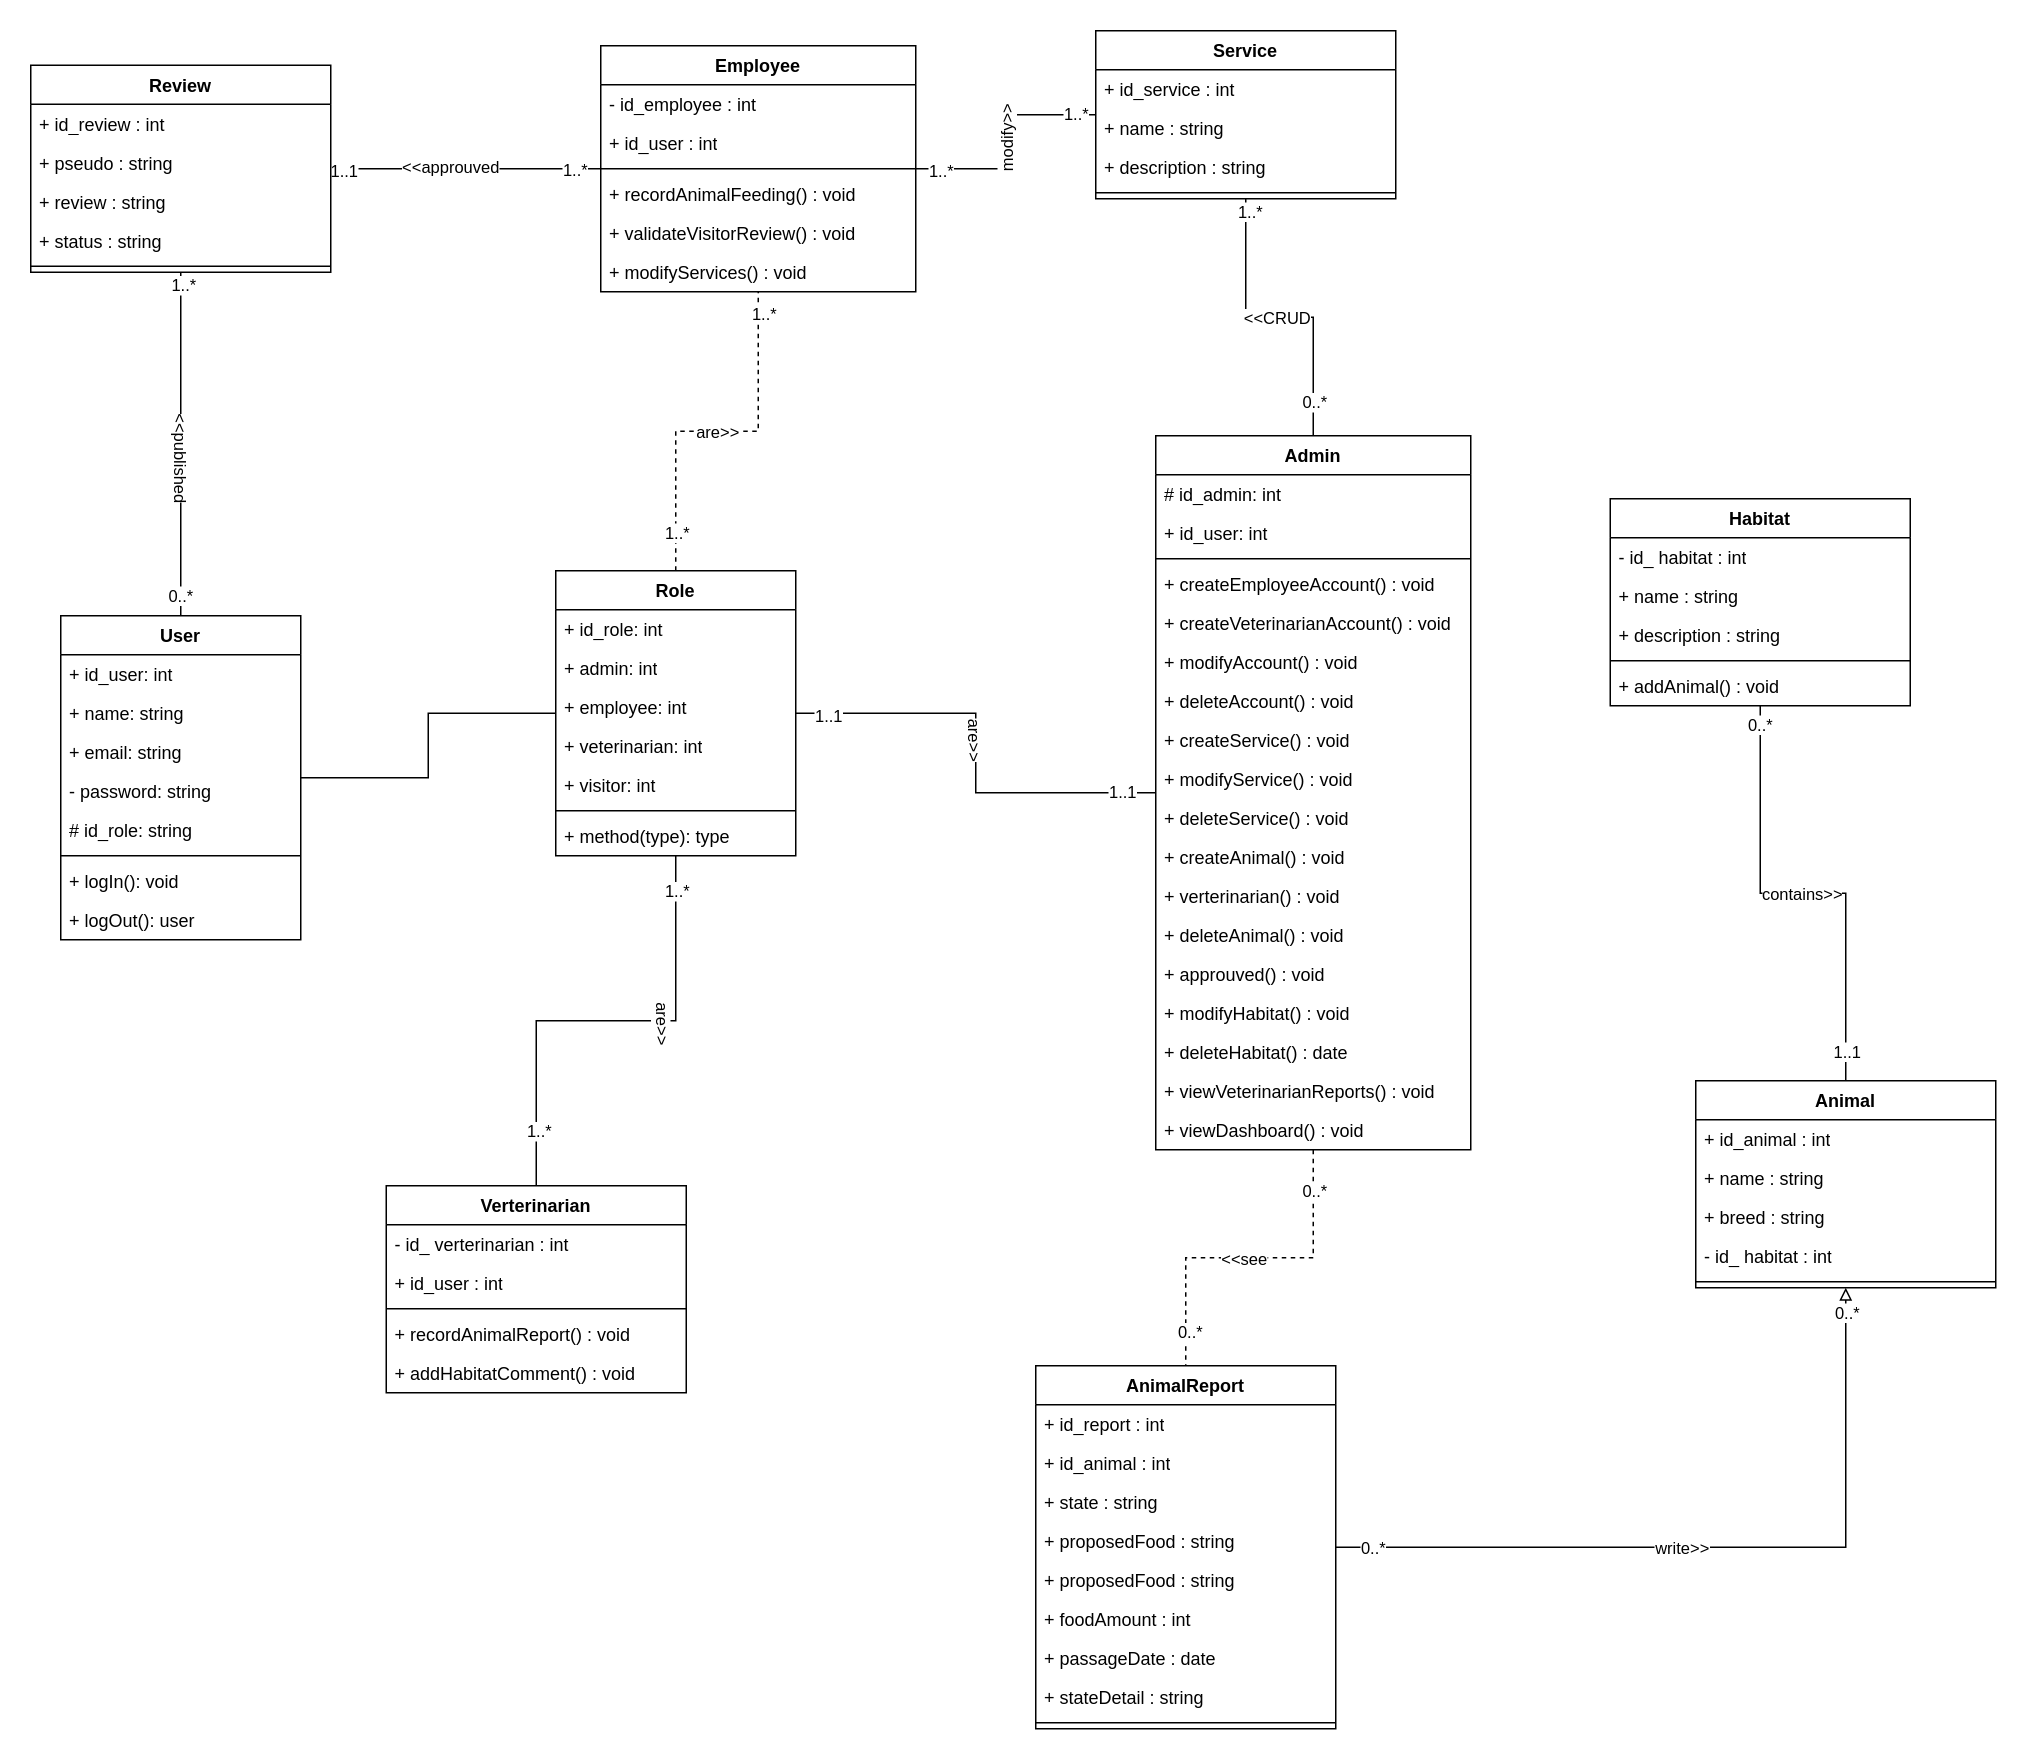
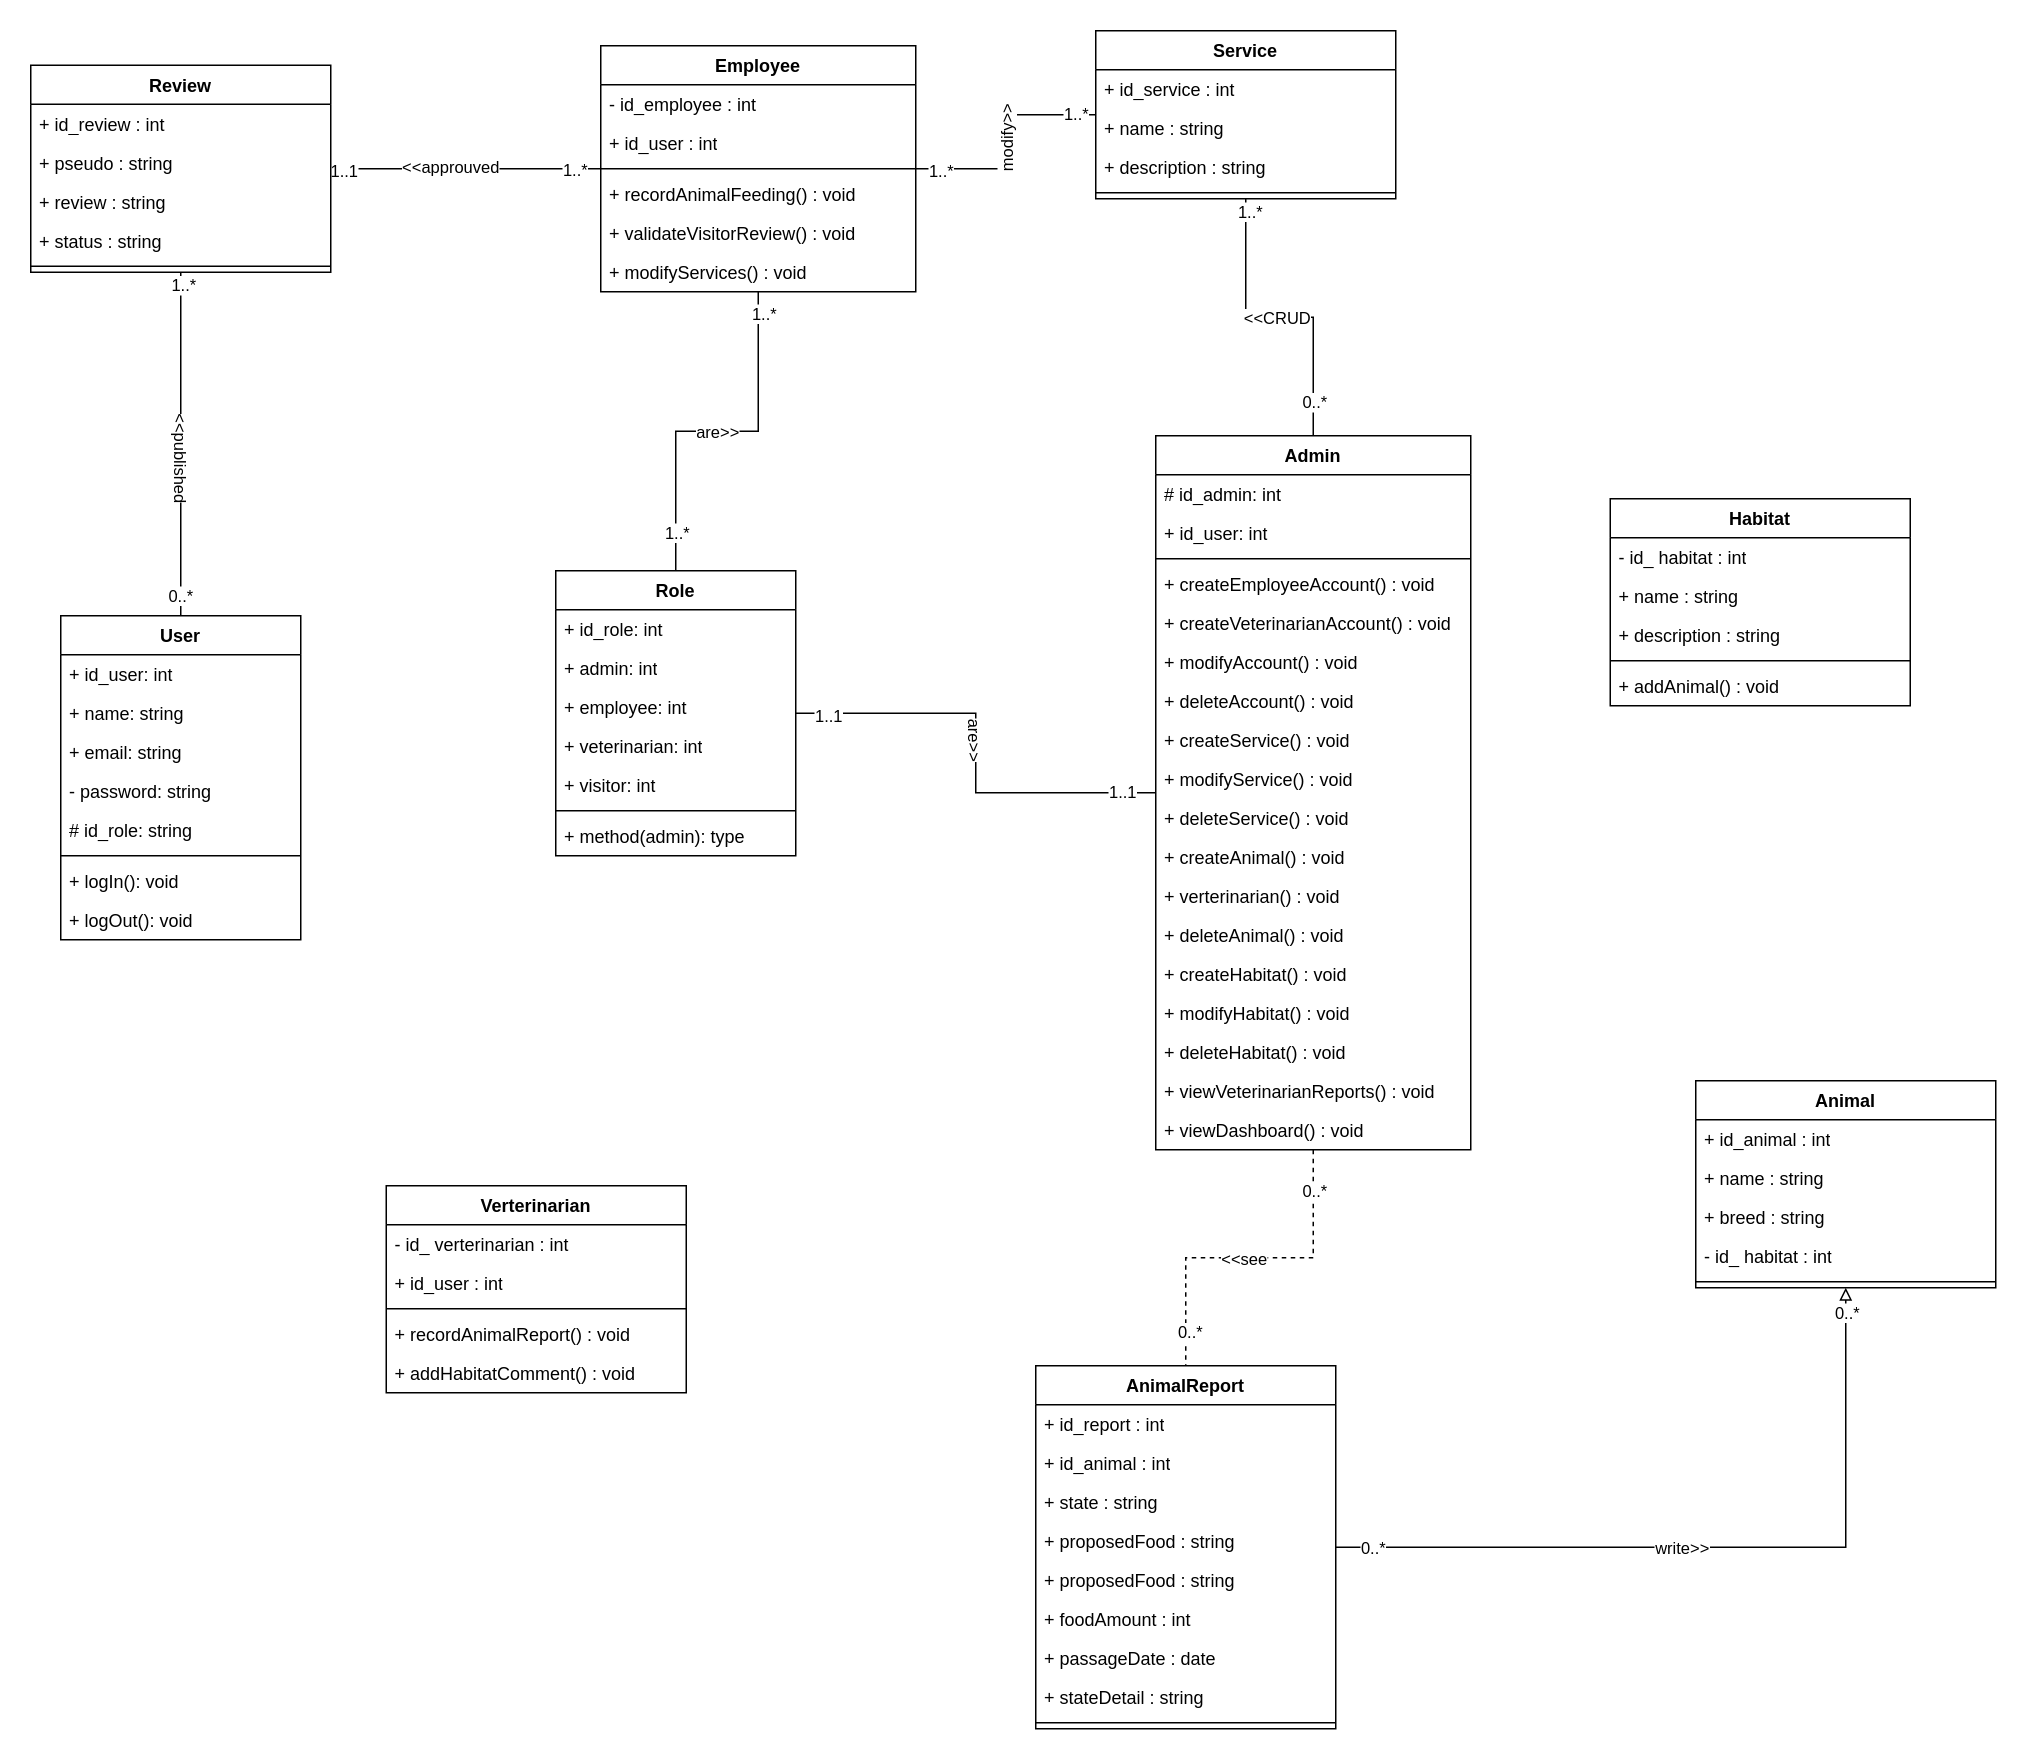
edge "Employee" -- "Role": style dashed -> solid
edge "Role" -- "User": removed
node "+ method(type): type": label "+ method(type): type" -> "+ method(admin): type"
edge "Habitat" -- "Animal": removed, labels "0..*", "contains>>", "1..1"
node "+ logOut(): user": label "+ logOut(): user" -> "+ logOut(): void"
node "+ approuved() : void": label "+ approuved() : void" -> "+ createHabitat() : void"
edge "Role" -- "Verterinarian": removed, labels "1..*", "are>>", "1..*"
node "+ deleteHabitat() : date": label "+ deleteHabitat() : date" -> "+ deleteHabitat() : void"
